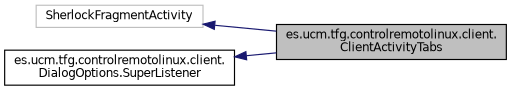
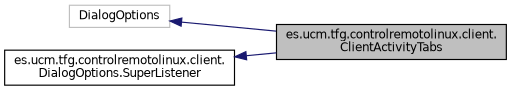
node "SherlockFragmentActivity": label "SherlockFragmentActivity" -> "DialogOptions"
